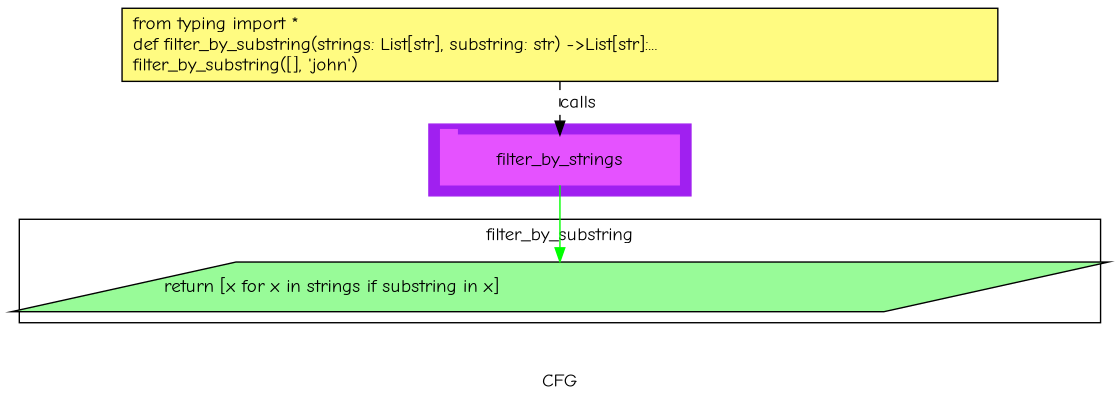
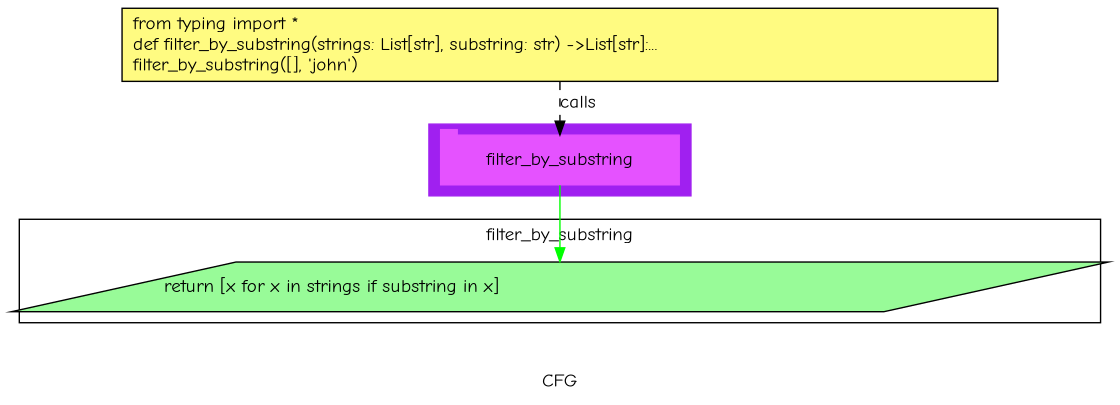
node "filter_by_strings": label "filter_by_strings" -> "filter_by_substring"
